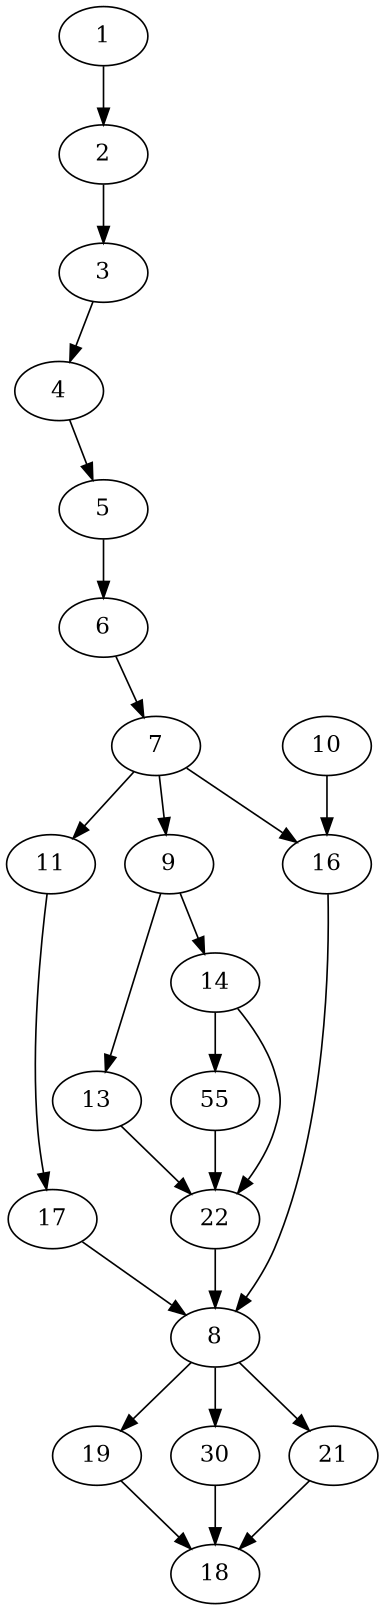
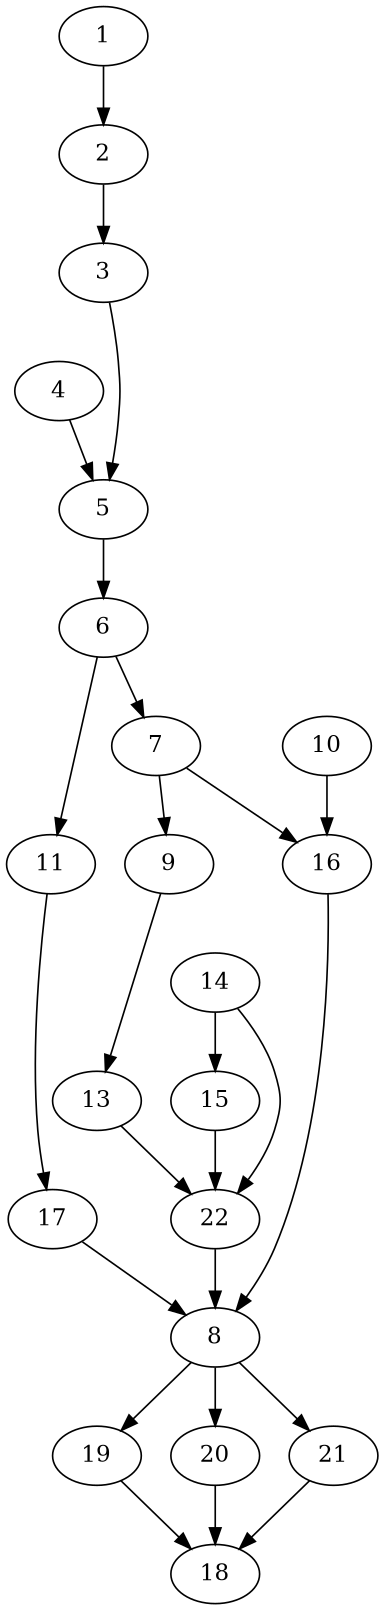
edge "3" -> "4": now "3" -> "5"
edge "7" -> "11": now "6" -> "11"
edge "9" -> "14": removed
node "55": label "55" -> "15"
node "30": label "30" -> "20"
